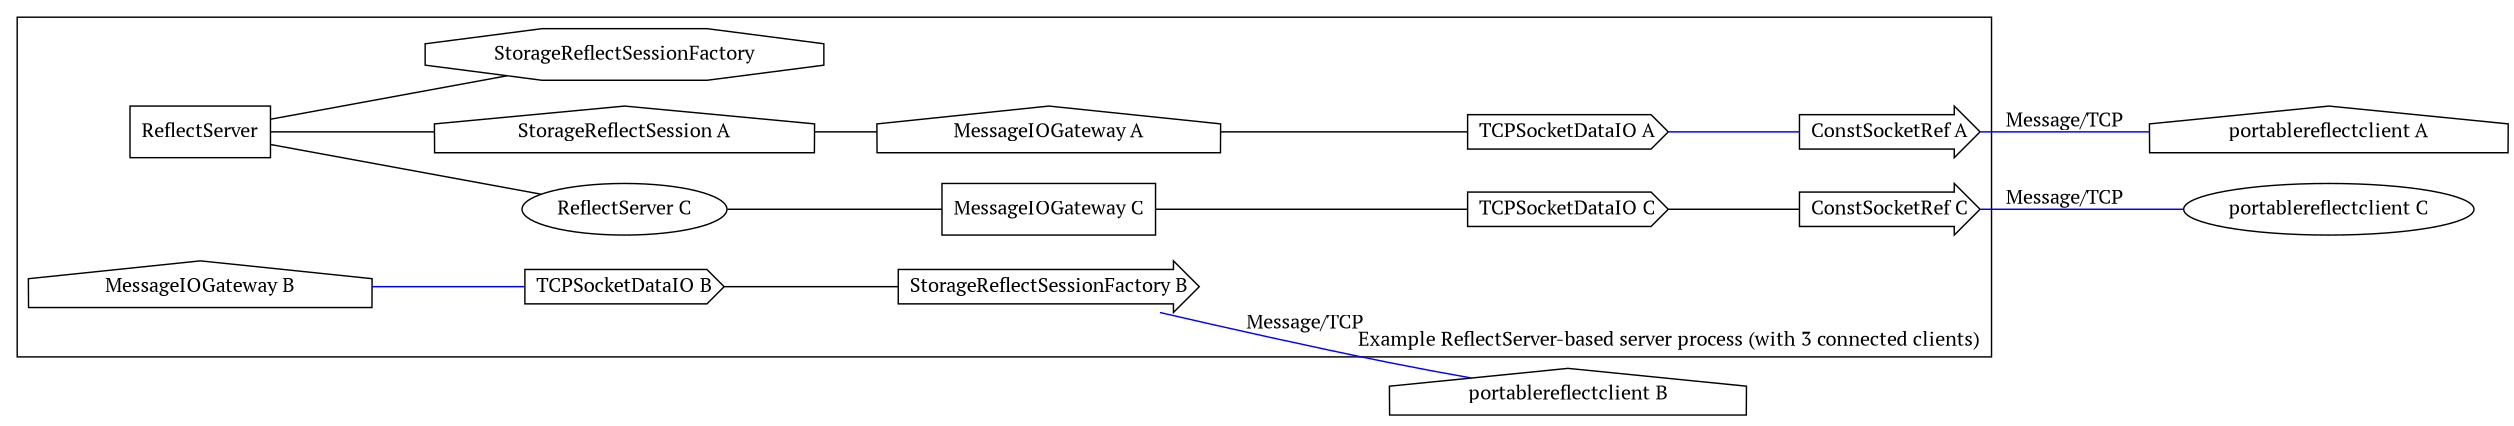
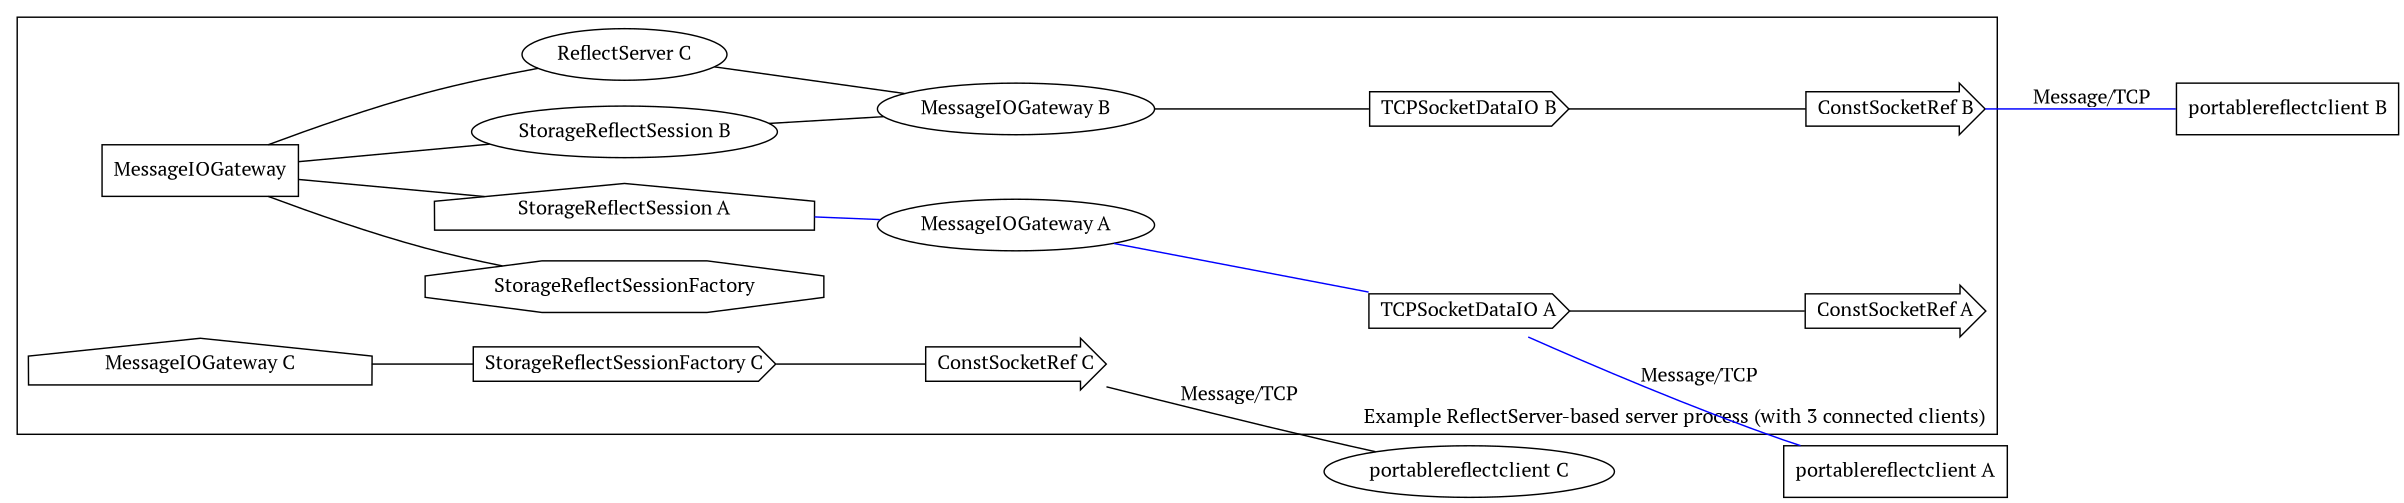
node "ReflectServer": label "ReflectServer" -> "MessageIOGateway"
node "StorageReflectSession B": added
edge "StorageReflectSession A" -- "MessageIOGateway A": color black -> blue
node "MessageIOGateway A": shape house -> ellipse
edge "MessageIOGateway A" -- "TCPSocketDataIO A": color black -> blue
edge "TCPSocketDataIO A" -- "ConstSocketRef A": color blue -> black
edge "ConstSocketRef A" -- "portablereflectclient A": now "TCPSocketDataIO A" -- "portablereflectclient A"
node "portablereflectclient A": shape house -> box
edge "ReflectServer C" -- "MessageIOGateway C": now "ReflectServer C" -- "MessageIOGateway B"
node "MessageIOGateway C": shape box -> house
node "TCPSocketDataIO C": label "TCPSocketDataIO C" -> "StorageReflectSessionFactory C"
edge "ConstSocketRef C" -- "portablereflectclient C": color blue -> black
node "MessageIOGateway B": shape house -> ellipse
edge "MessageIOGateway B" -- "TCPSocketDataIO B": color blue -> black
node "StorageReflectSessionFactory B": label "StorageReflectSessionFactory B" -> "ConstSocketRef B"
node "portablereflectclient B": shape house -> box
